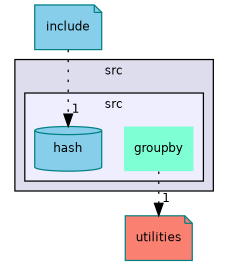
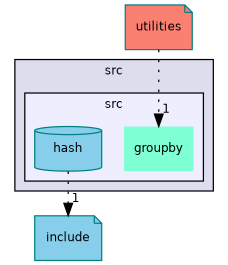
edge "include" -> "hash": reversed
edge "groupby" -> "utilities": reversed
